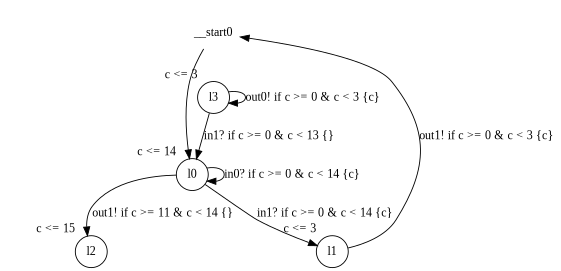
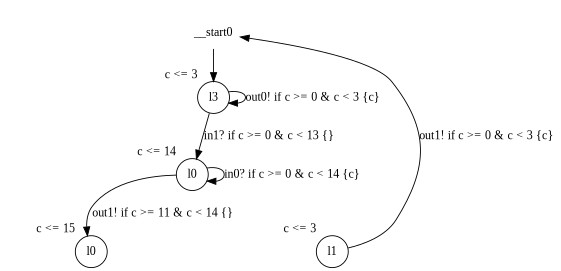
edge "__start0" -> "l0 c <= 14": now "__start0" -> "l3 c <= 3"
edge "l0 c <= 14" -> "l1 c <= 3": removed, label "in1? if c >= 0 & c < 14 {c}"
node "l2 c <= 15": label "l2 c <= 15" -> "l0 c <= 15"
